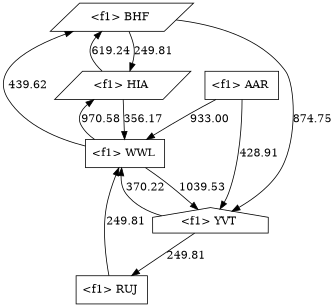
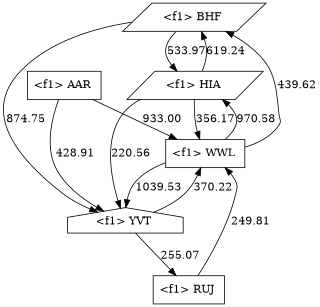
edge "<f1> BHF" -> "<f1> HIA": label "249.81" -> "533.97"
edge "<f1> HIA" -> "<f1> YVT": added, label "220.56"
edge "<f1> YVT" -> "<f1> RUJ": label "249.81" -> "255.07"
